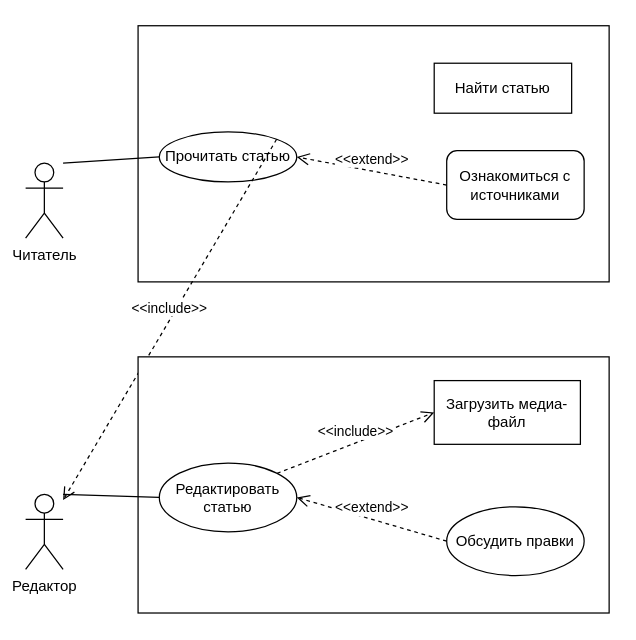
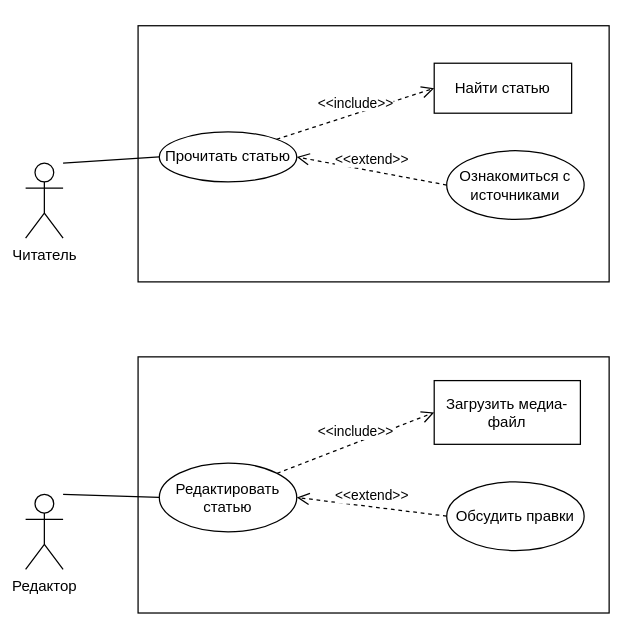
node "Ознакомиться с источниками": shape rounded rectangle -> ellipse
edge "Прочитать статью" -> "Редактор": now "Прочитать статью" -> "Найти статью"
node "Обсудить правки": moved (516, 541) -> (516, 516)
